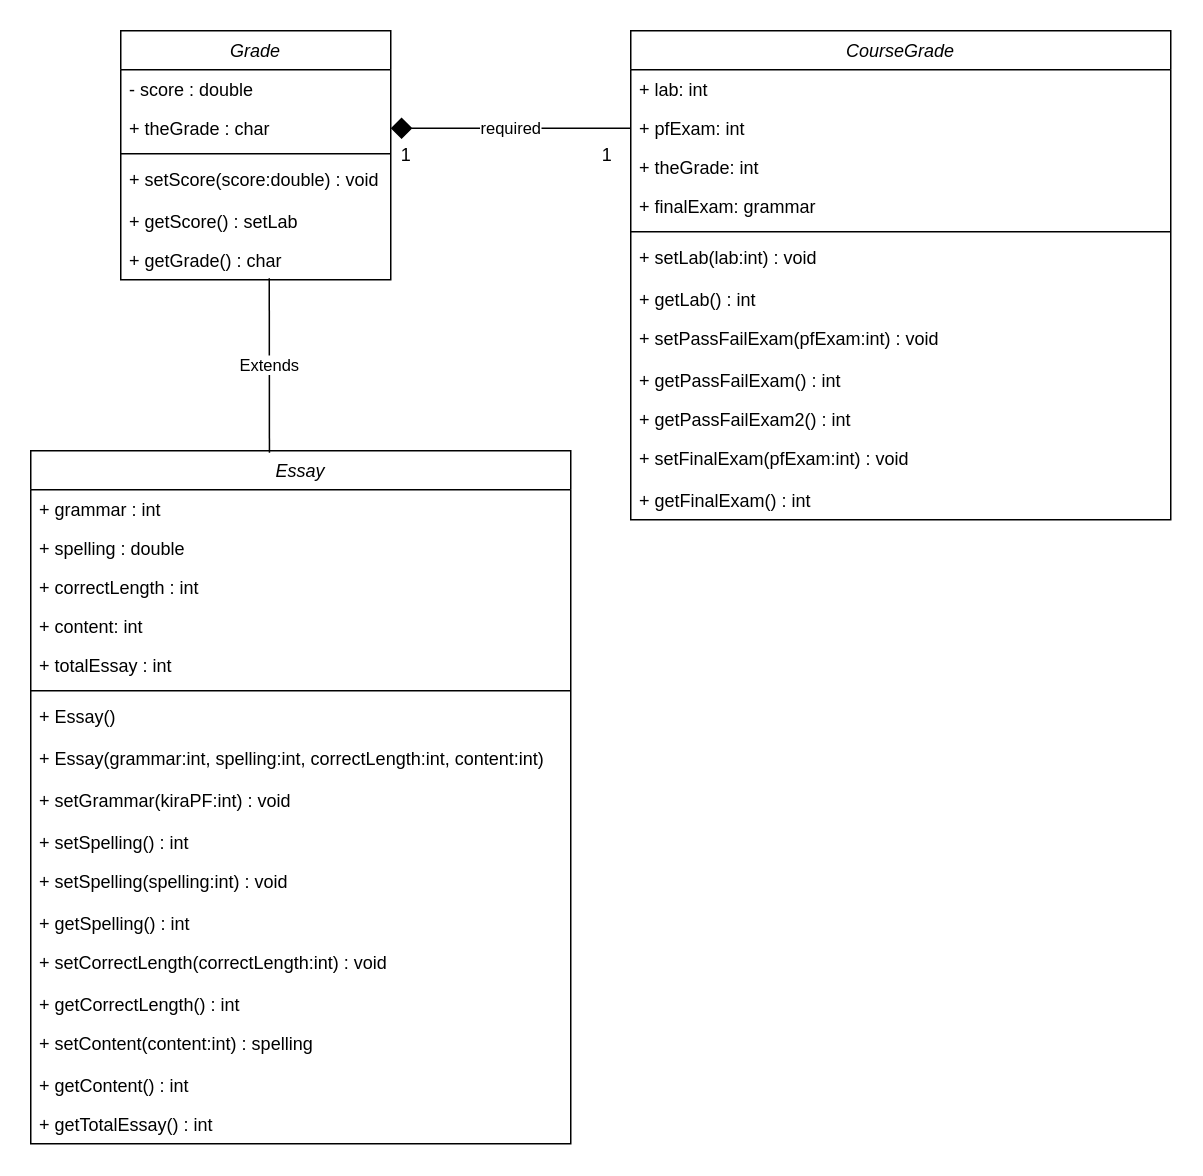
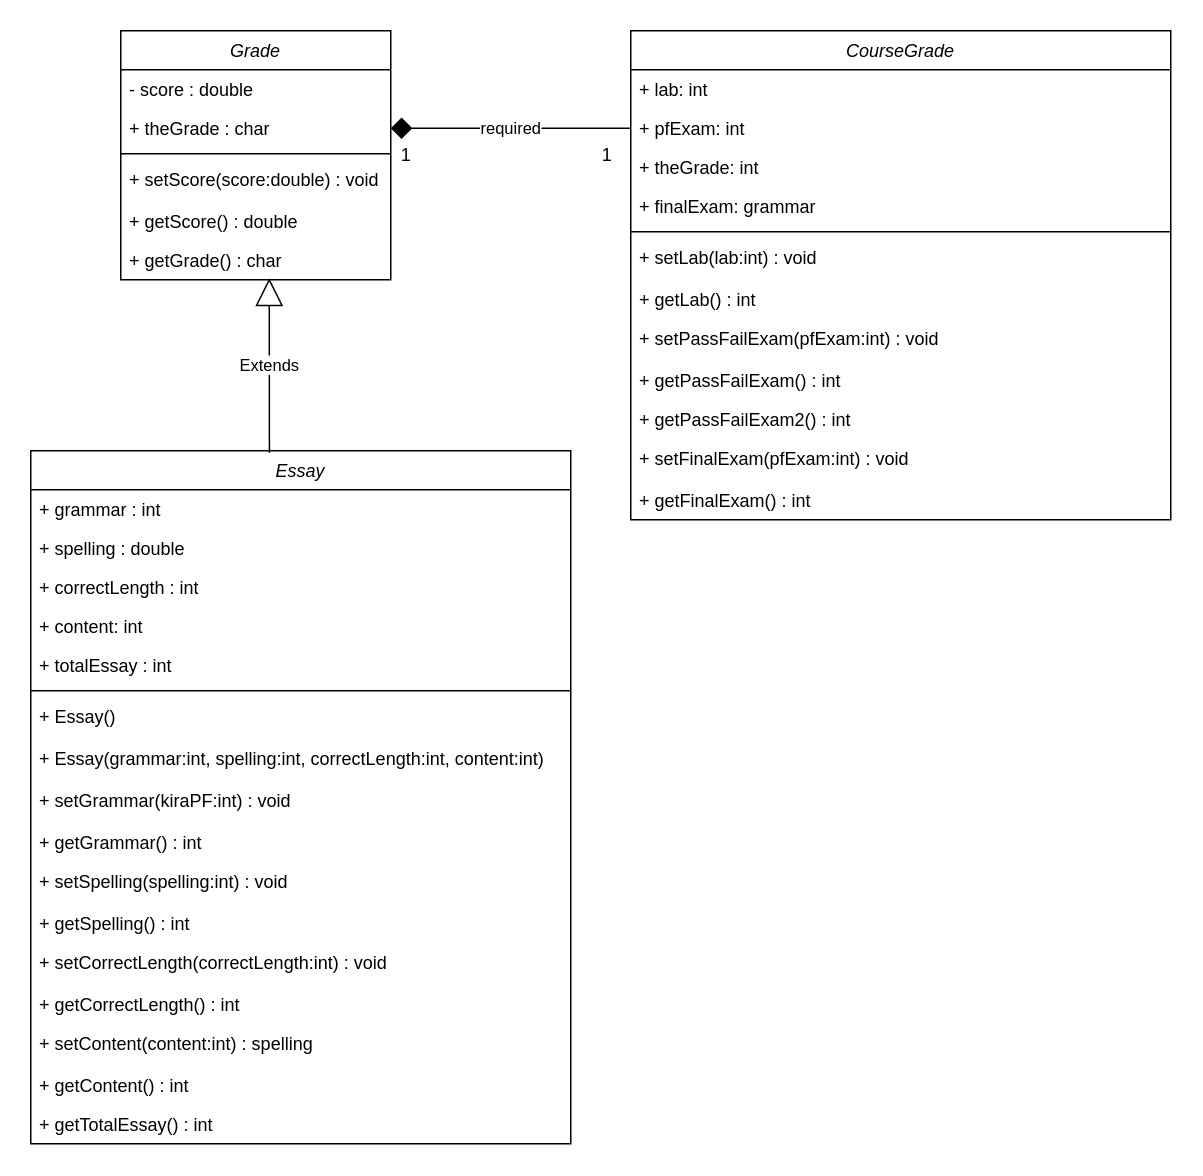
node "+ getScore() : setLab": label "+ getScore() : setLab" -> "+ getScore() : double"
edge "+ getGrade() : char" -- "Essay": arrowhead none -> block
node "+ setSpelling() : int": label "+ setSpelling() : int" -> "+ getGrammar() : int"
